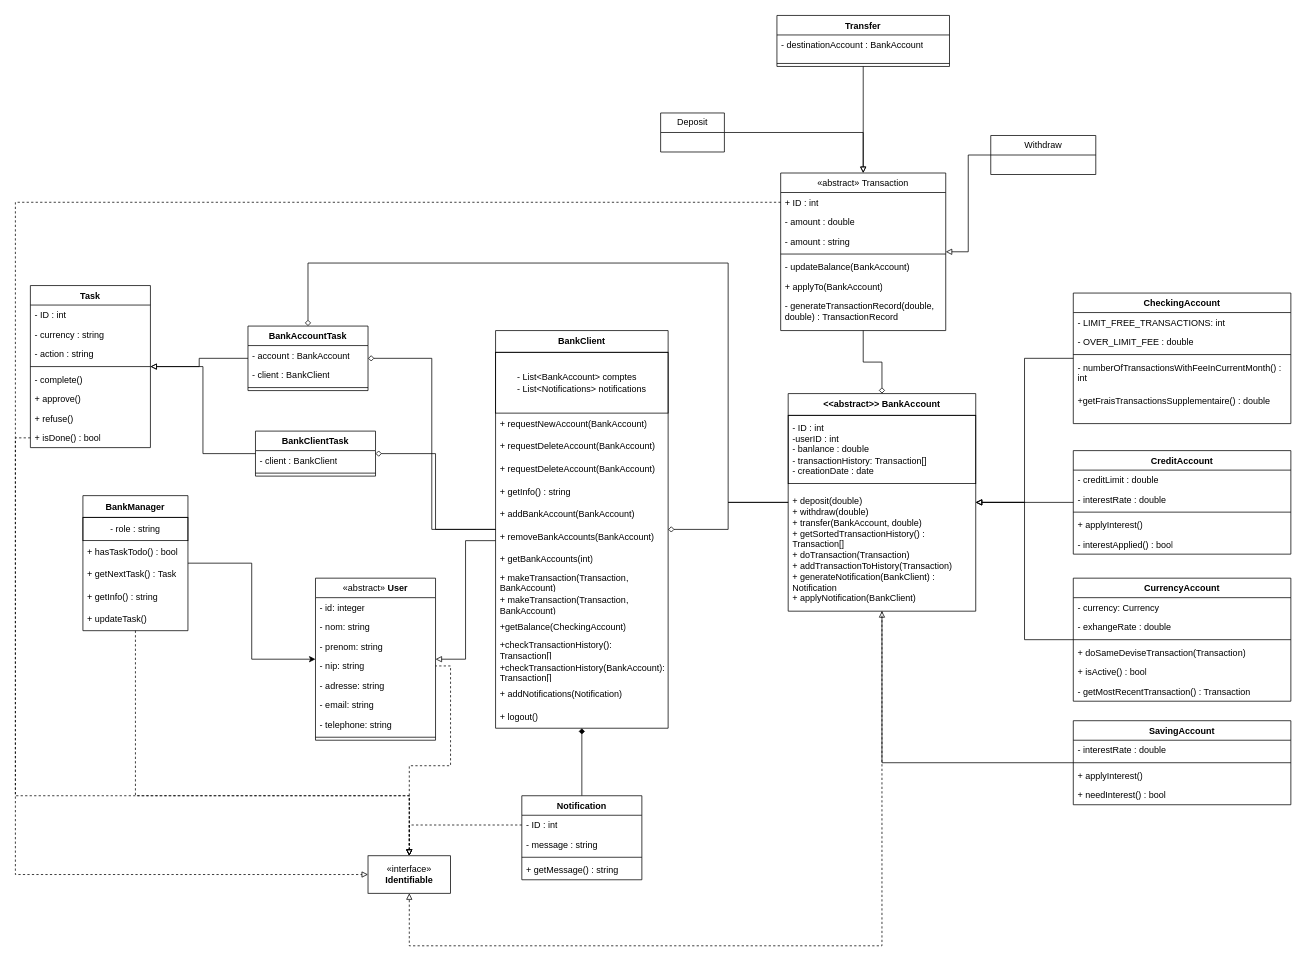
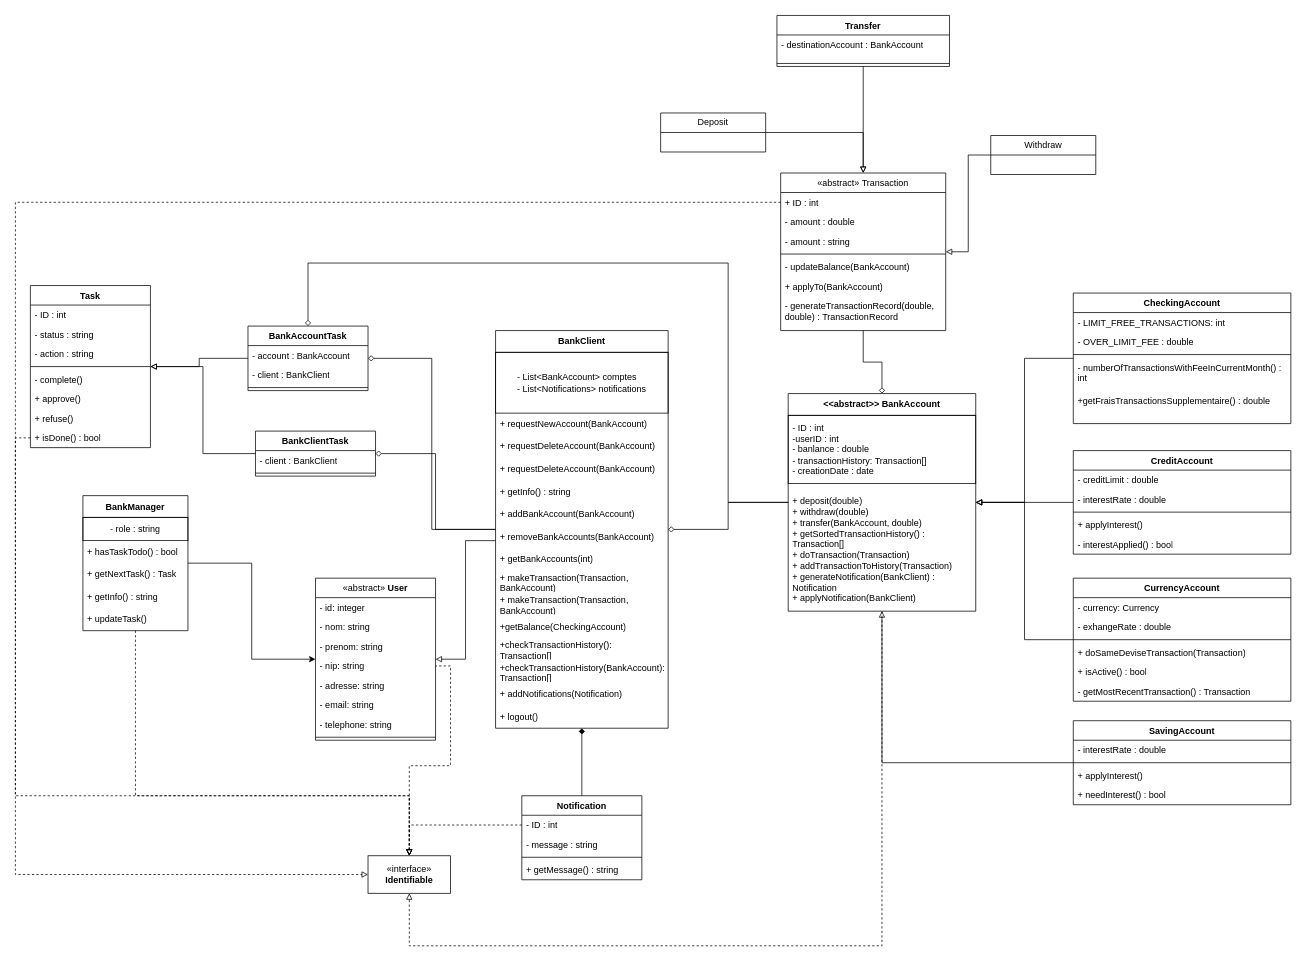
node "Deposit": size 64x39 -> 105x39
node "- currency : string": label "- currency : string" -> "- status : string"
